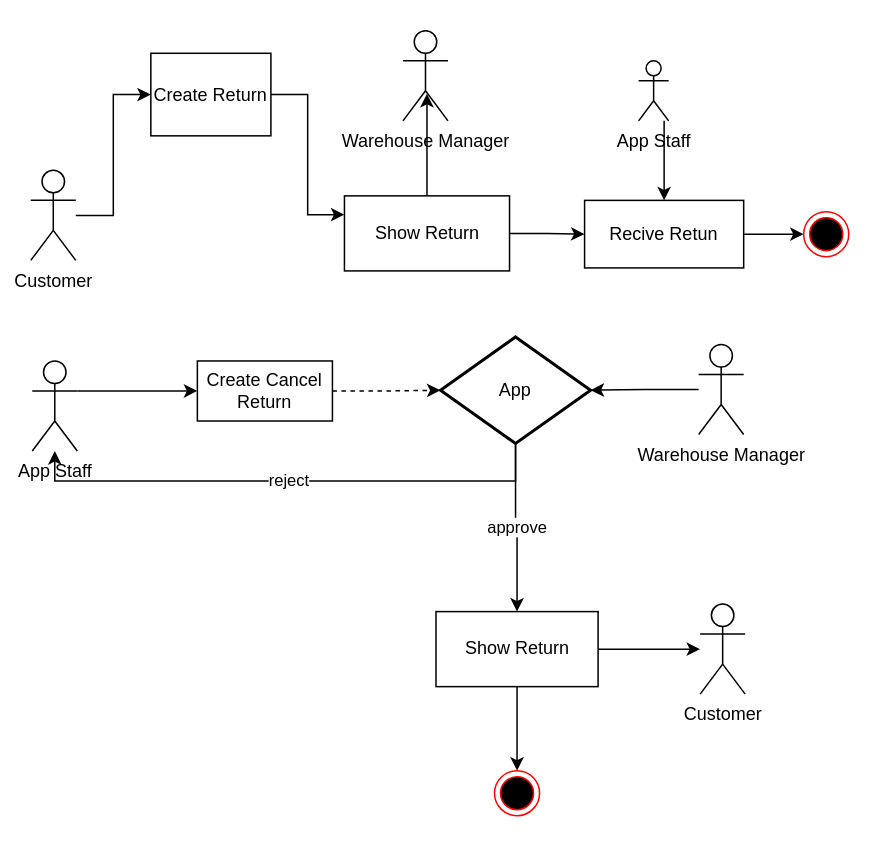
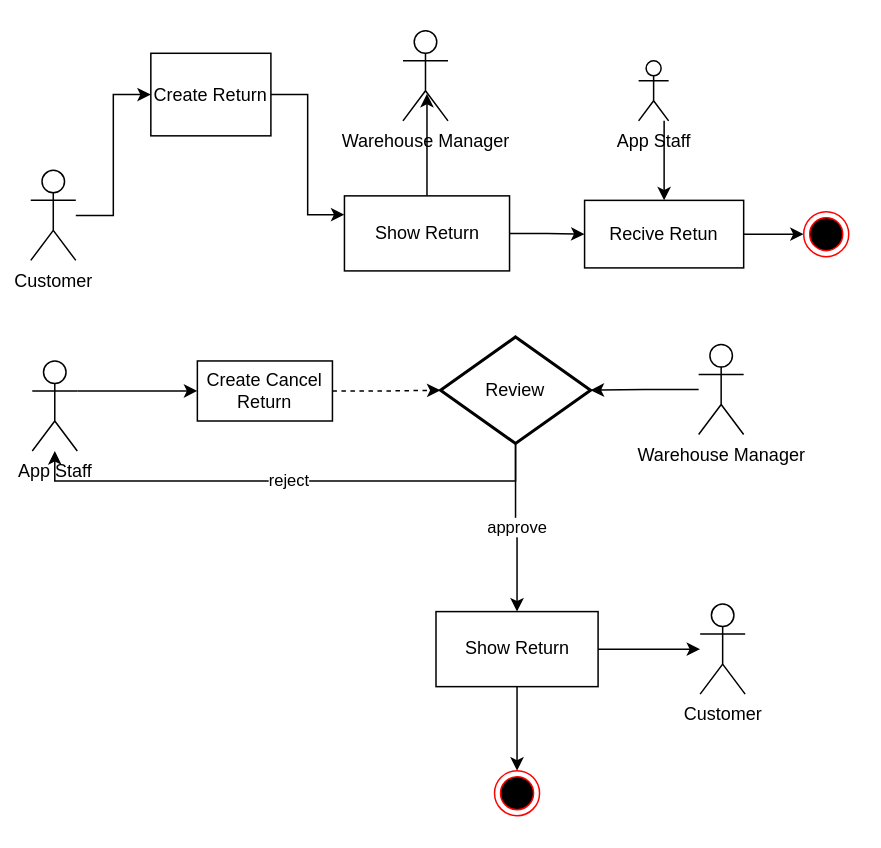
node "App": label "App" -> "Review"
